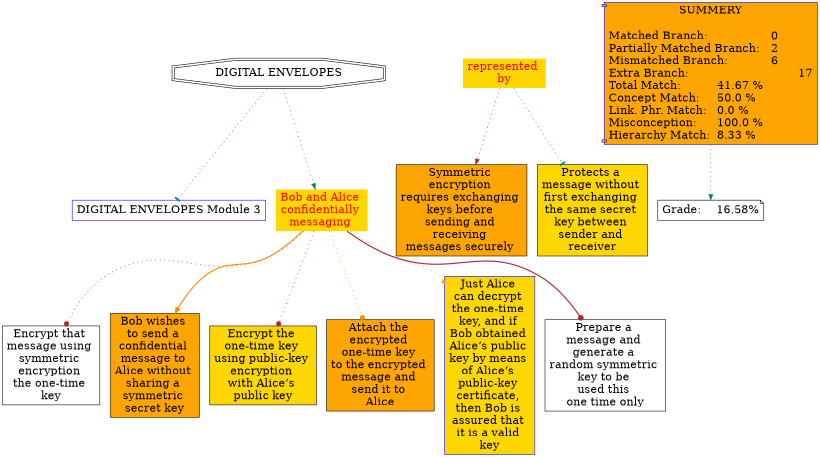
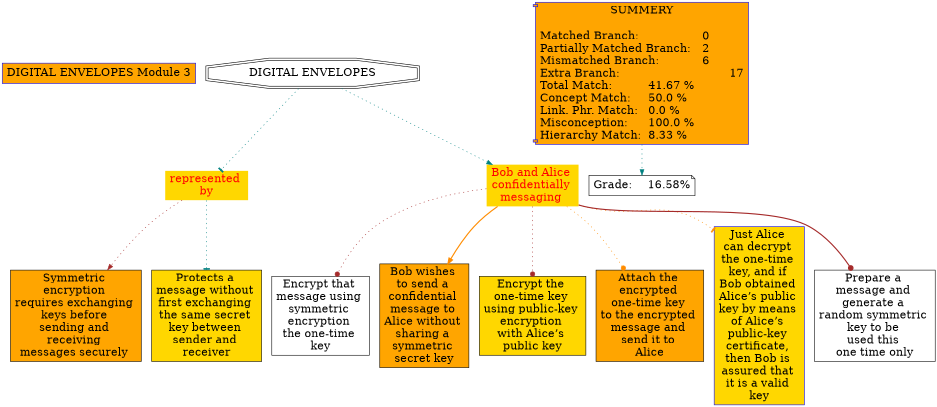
edge "DIGITAL ENVELOPES" -> "DIGITAL ENVELOPES Module 3": now "DIGITAL ENVELOPES" -> "represented by"
node "DIGITAL ENVELOPES Module 3": fillcolor white -> orange
